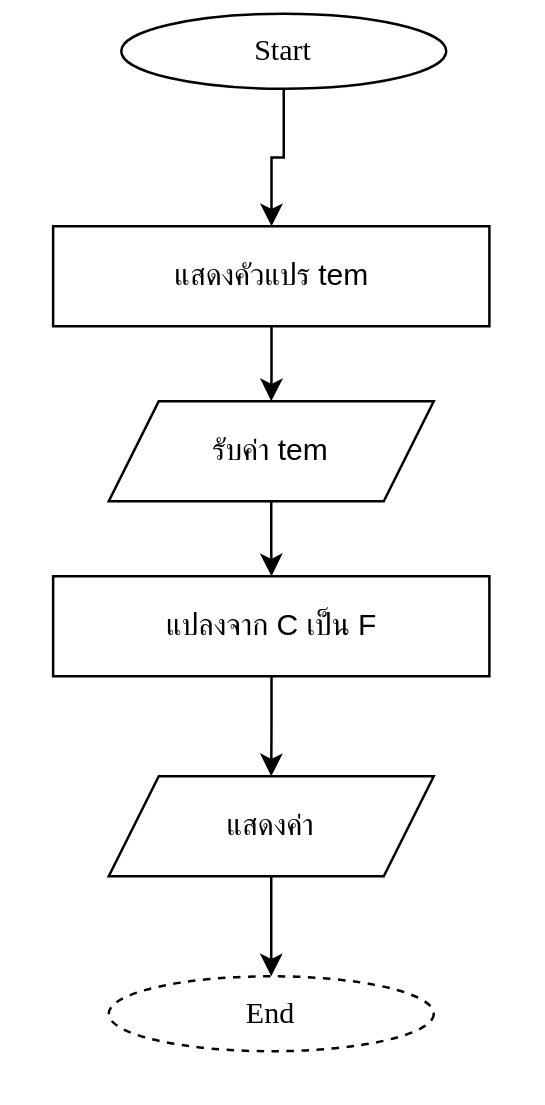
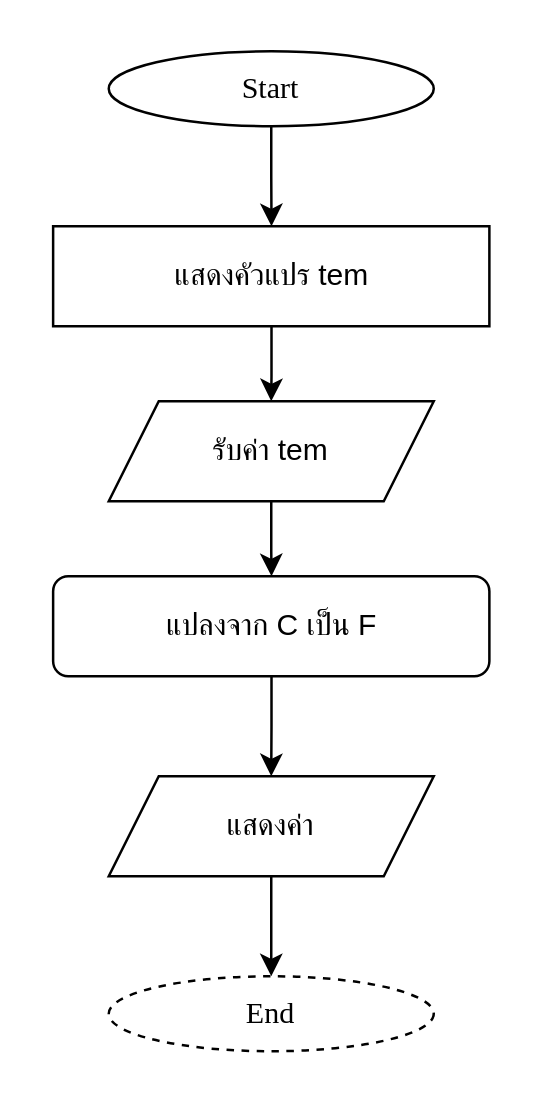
node "Start": moved (284, 51) -> (271, 89)
node "แปลงจาก C เป็น F": shape rectangle -> rounded rectangle
